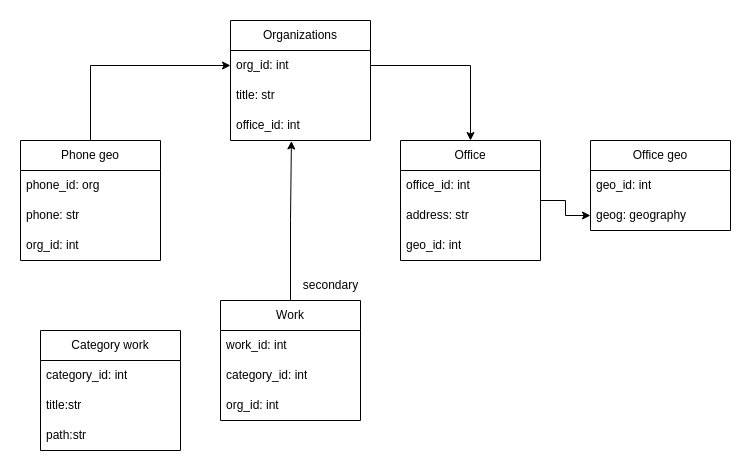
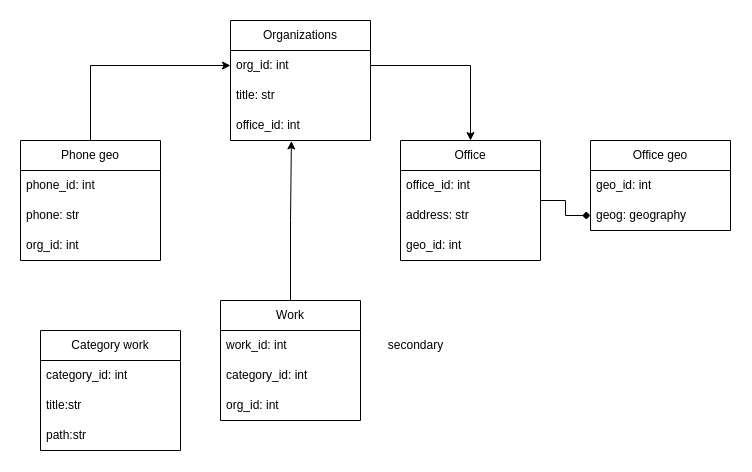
node "phone_id: org": label "phone_id: org" -> "phone_id: int"
edge "Office" -> "geog: geography": arrowhead classic -> diamond
node "secondary": moved (331, 286) -> (416, 346)
